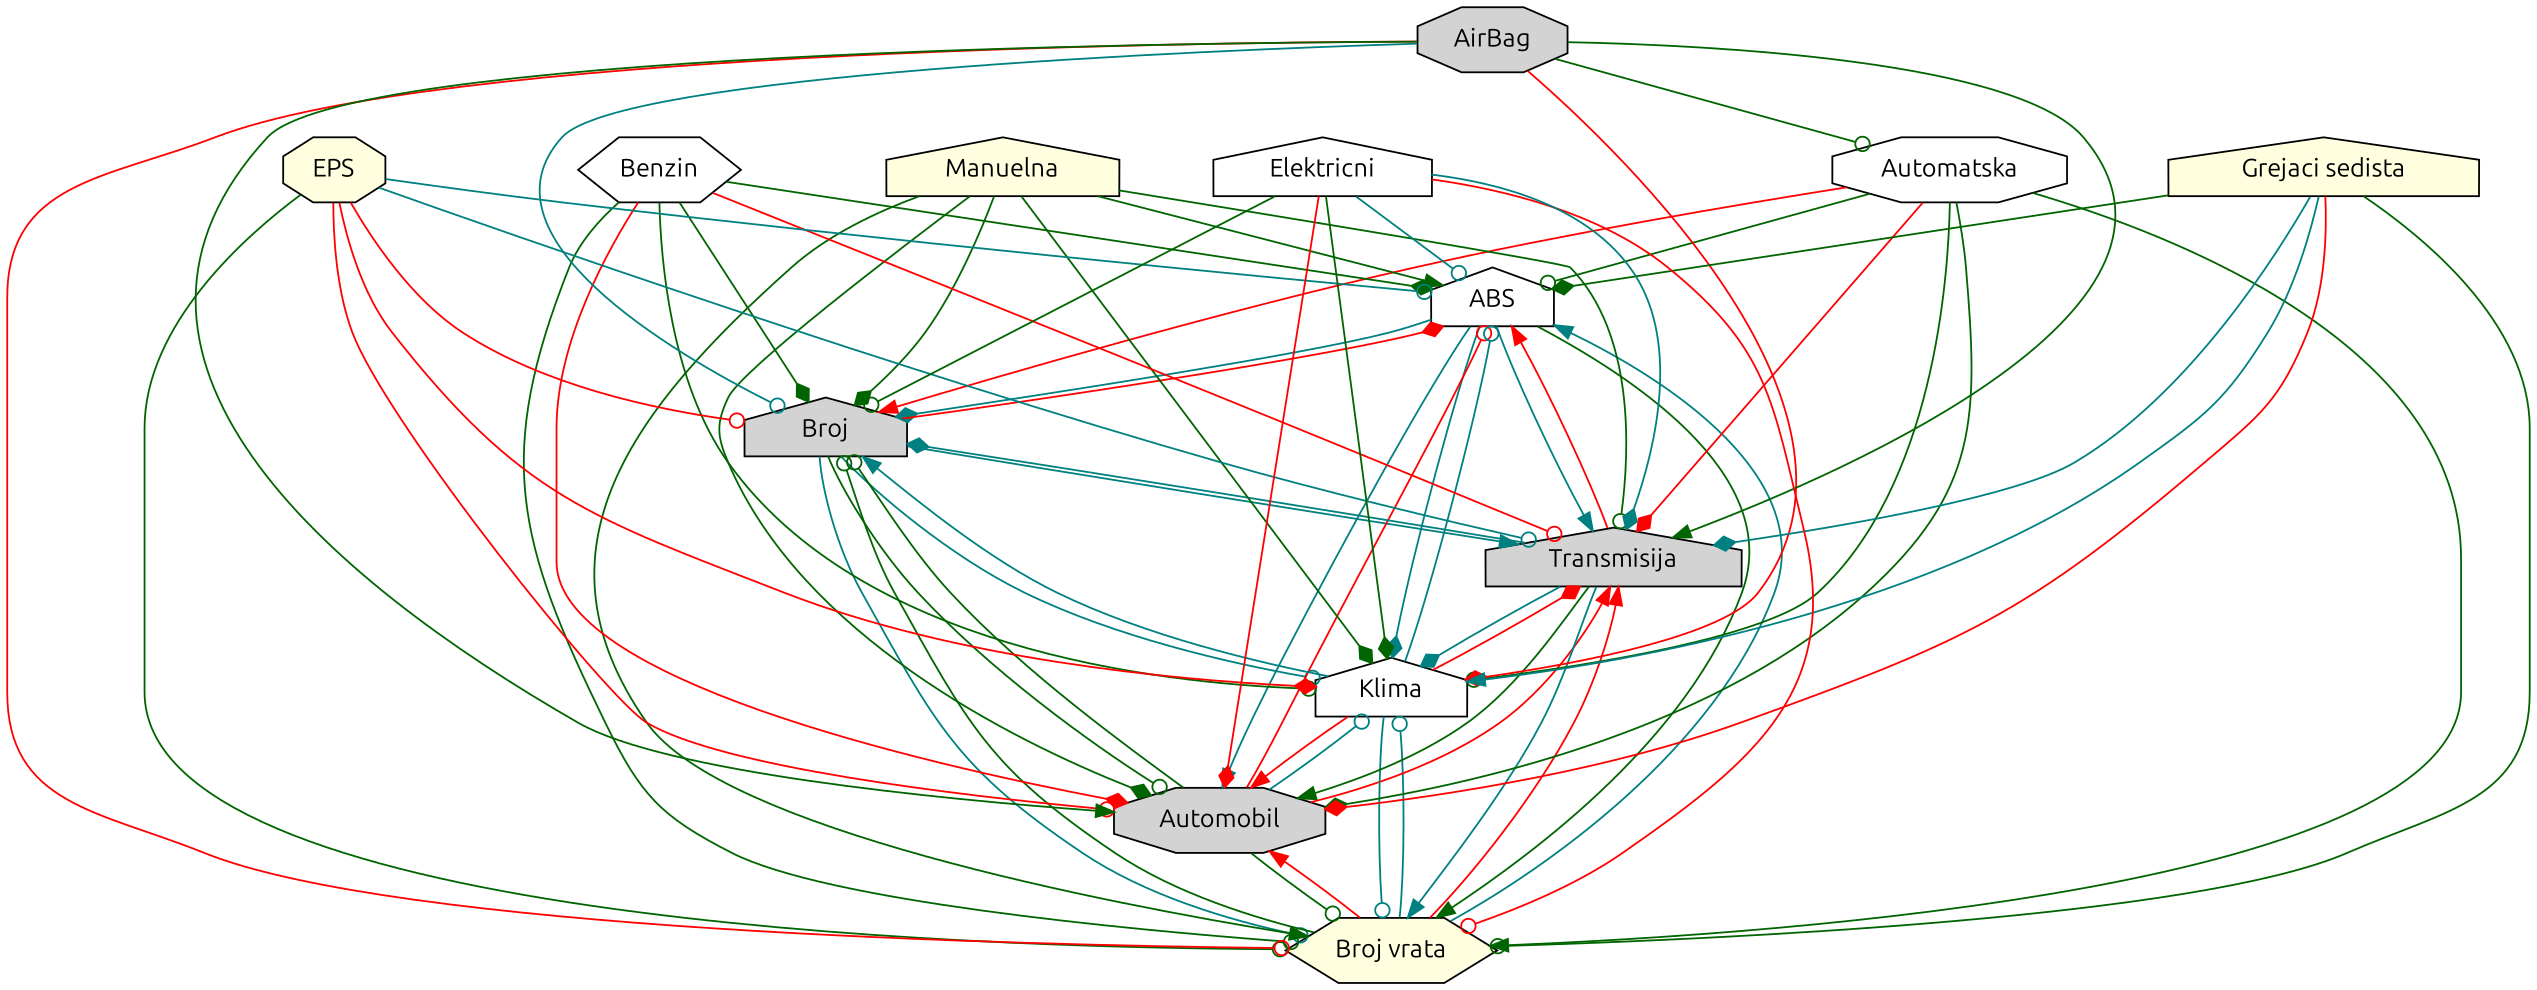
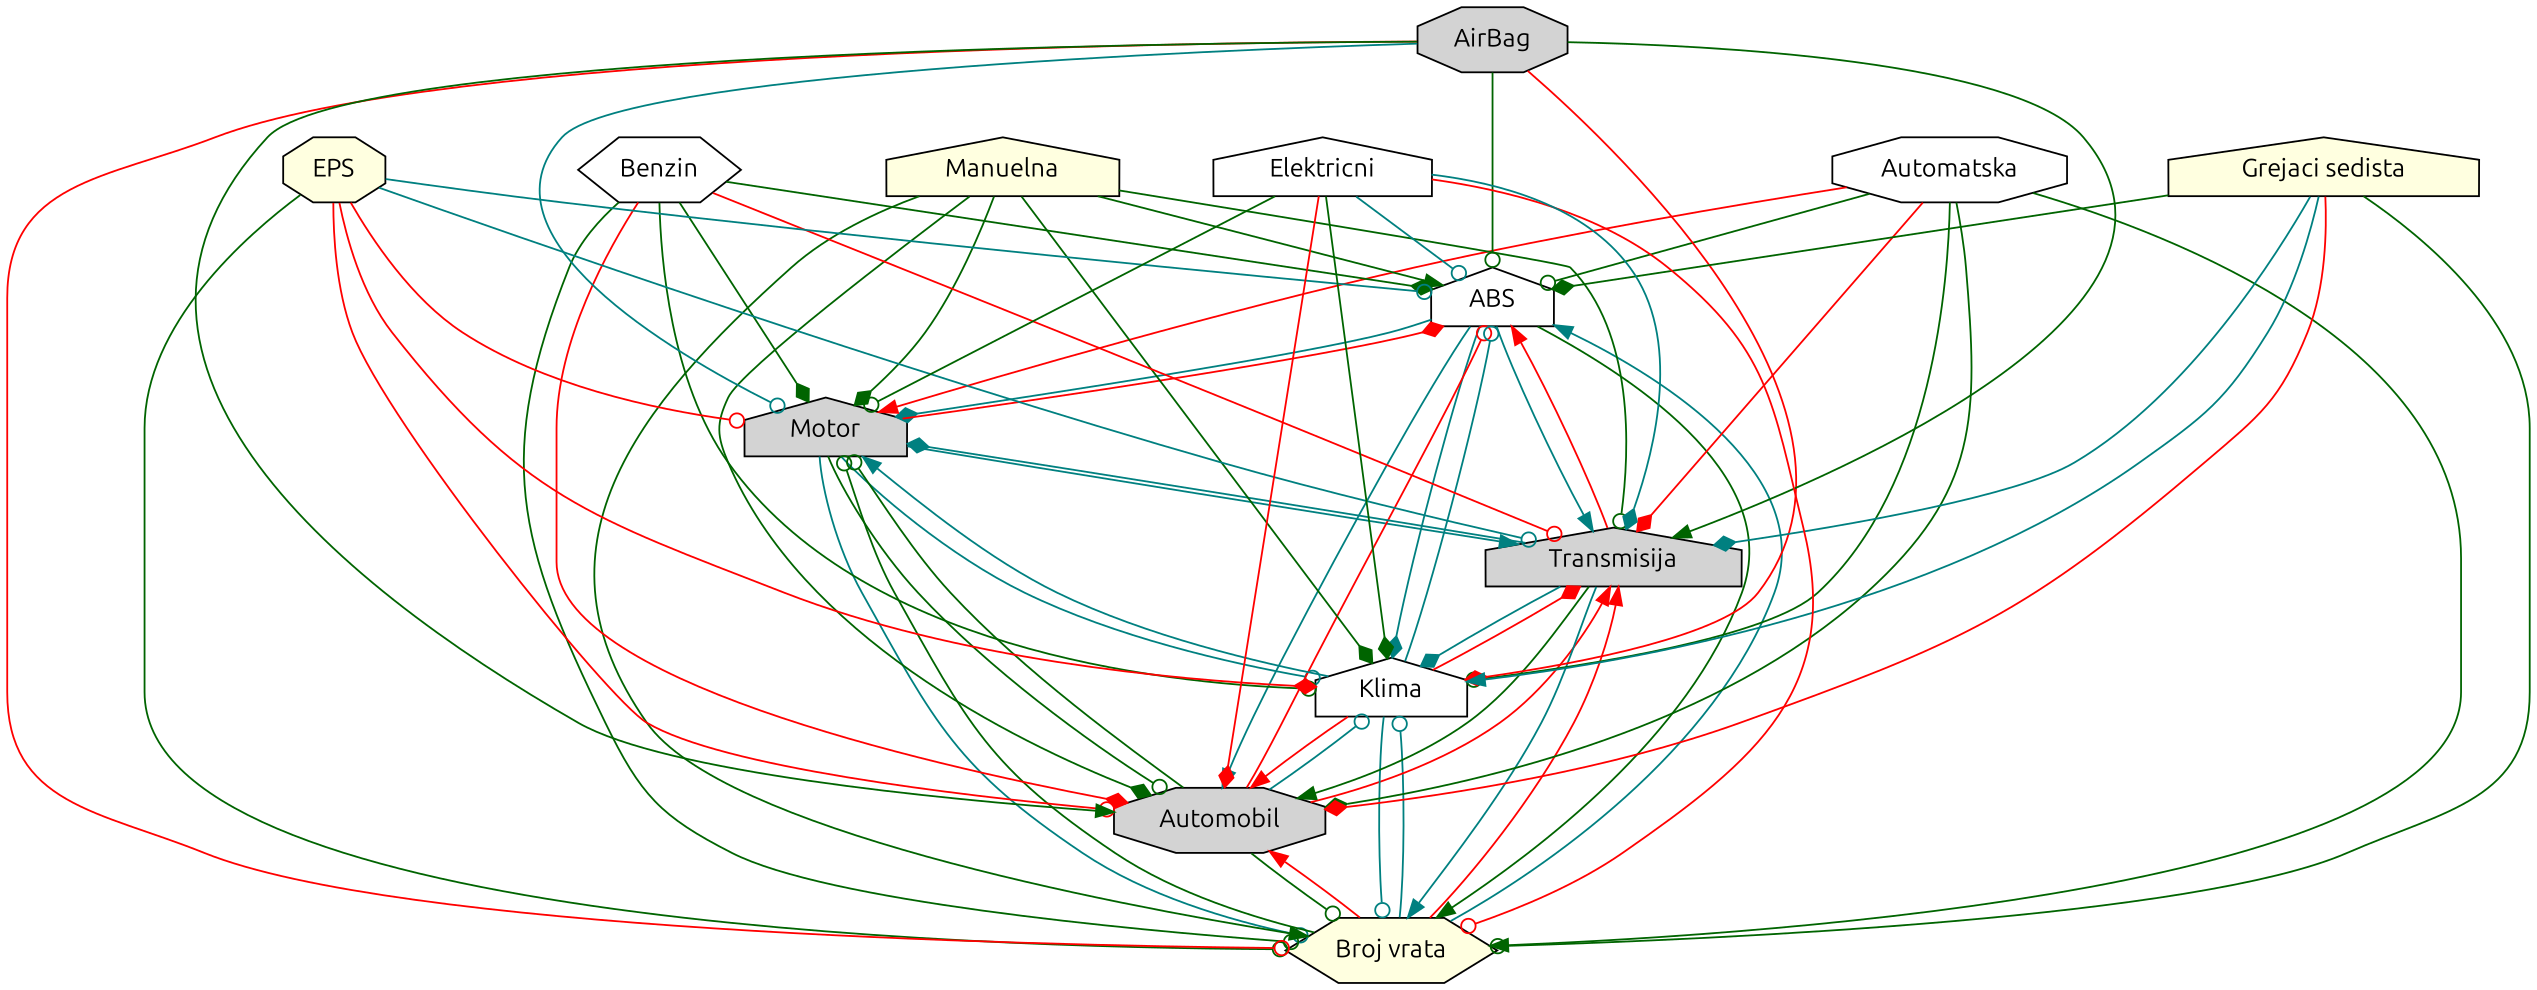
edge "AirBag" -> "Automatska": now "AirBag" -> "ABS"
node "Broj": label "Broj" -> "Motor"
